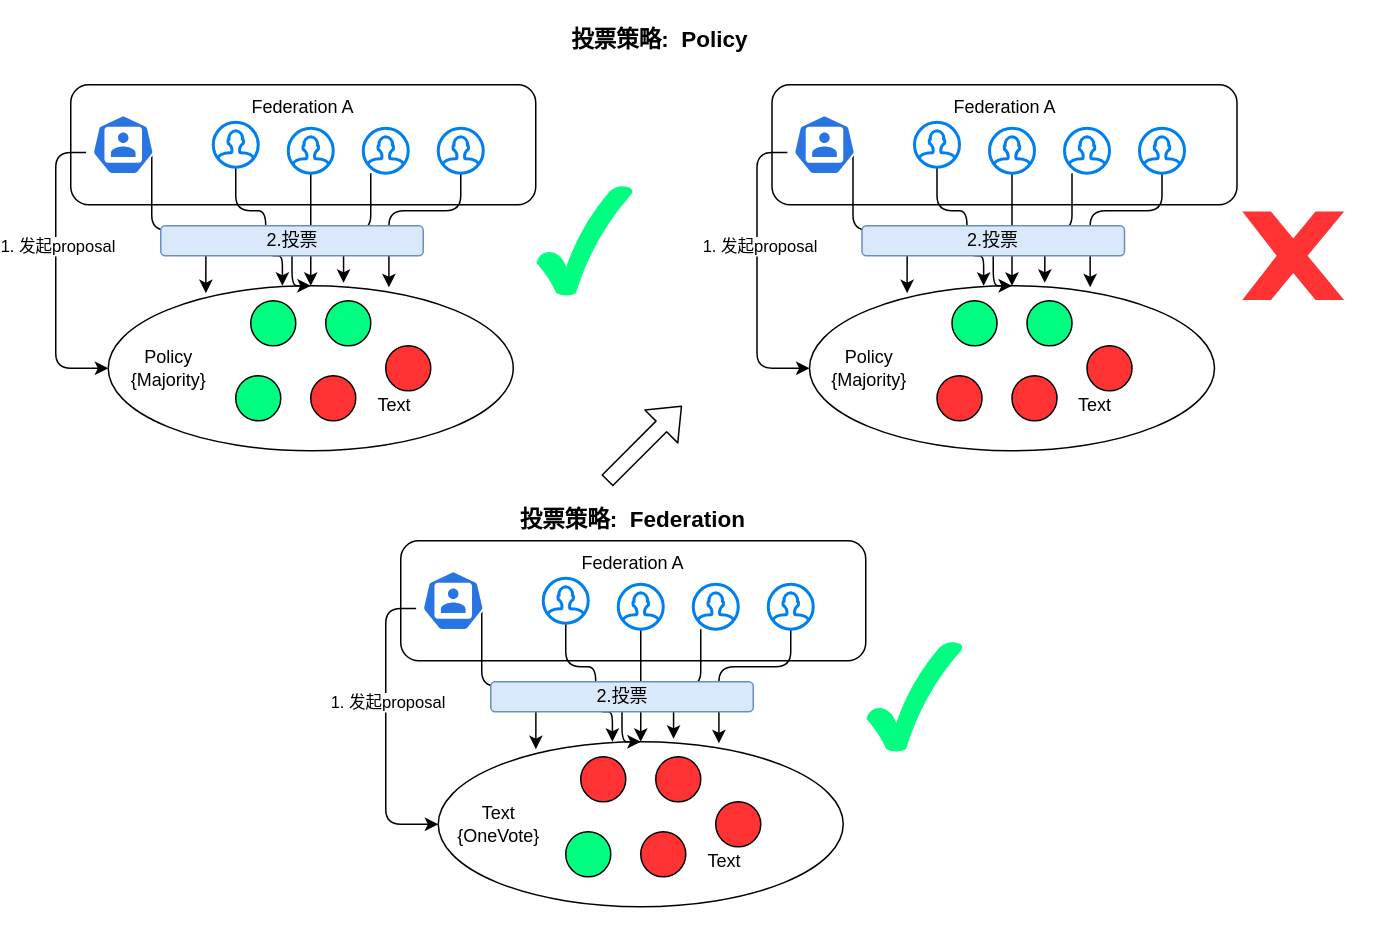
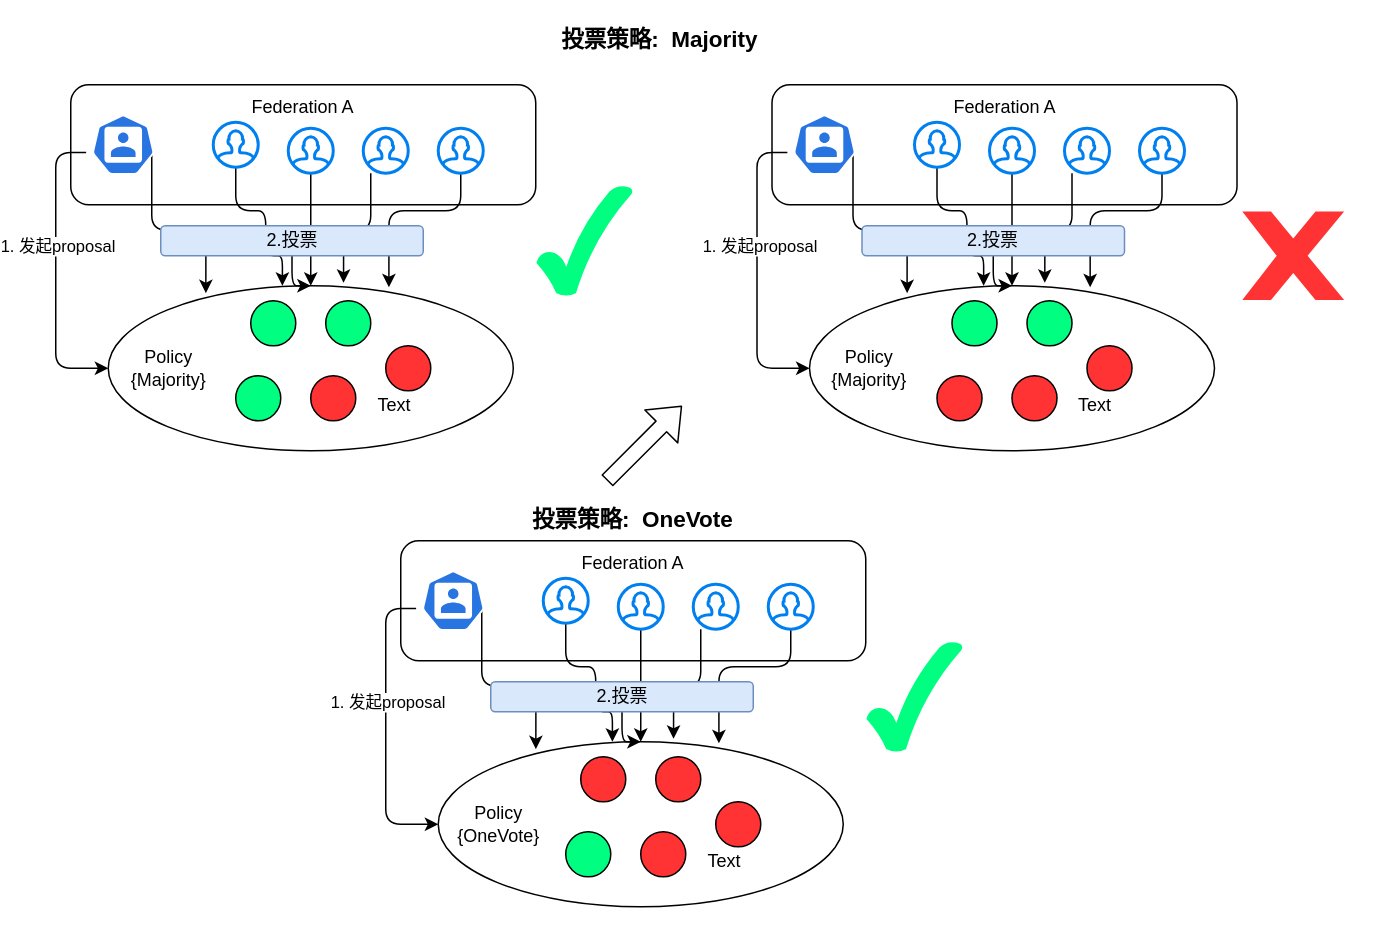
node "投票策略: Policy": label "投票策略: Policy" -> "投票策略: Majority"
node "投票策略: Federation": label "投票策略: Federation" -> "投票策略: OneVote"
node "Text {OneVote}": label "Text {OneVote}" -> "Policy {OneVote}"
